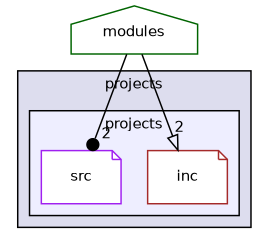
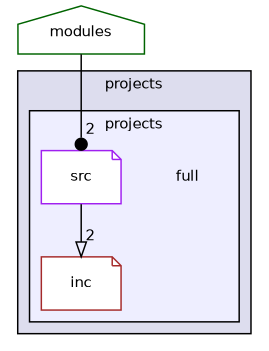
edge "modules" -> "inc": now "src" -> "inc"
node "full": added
